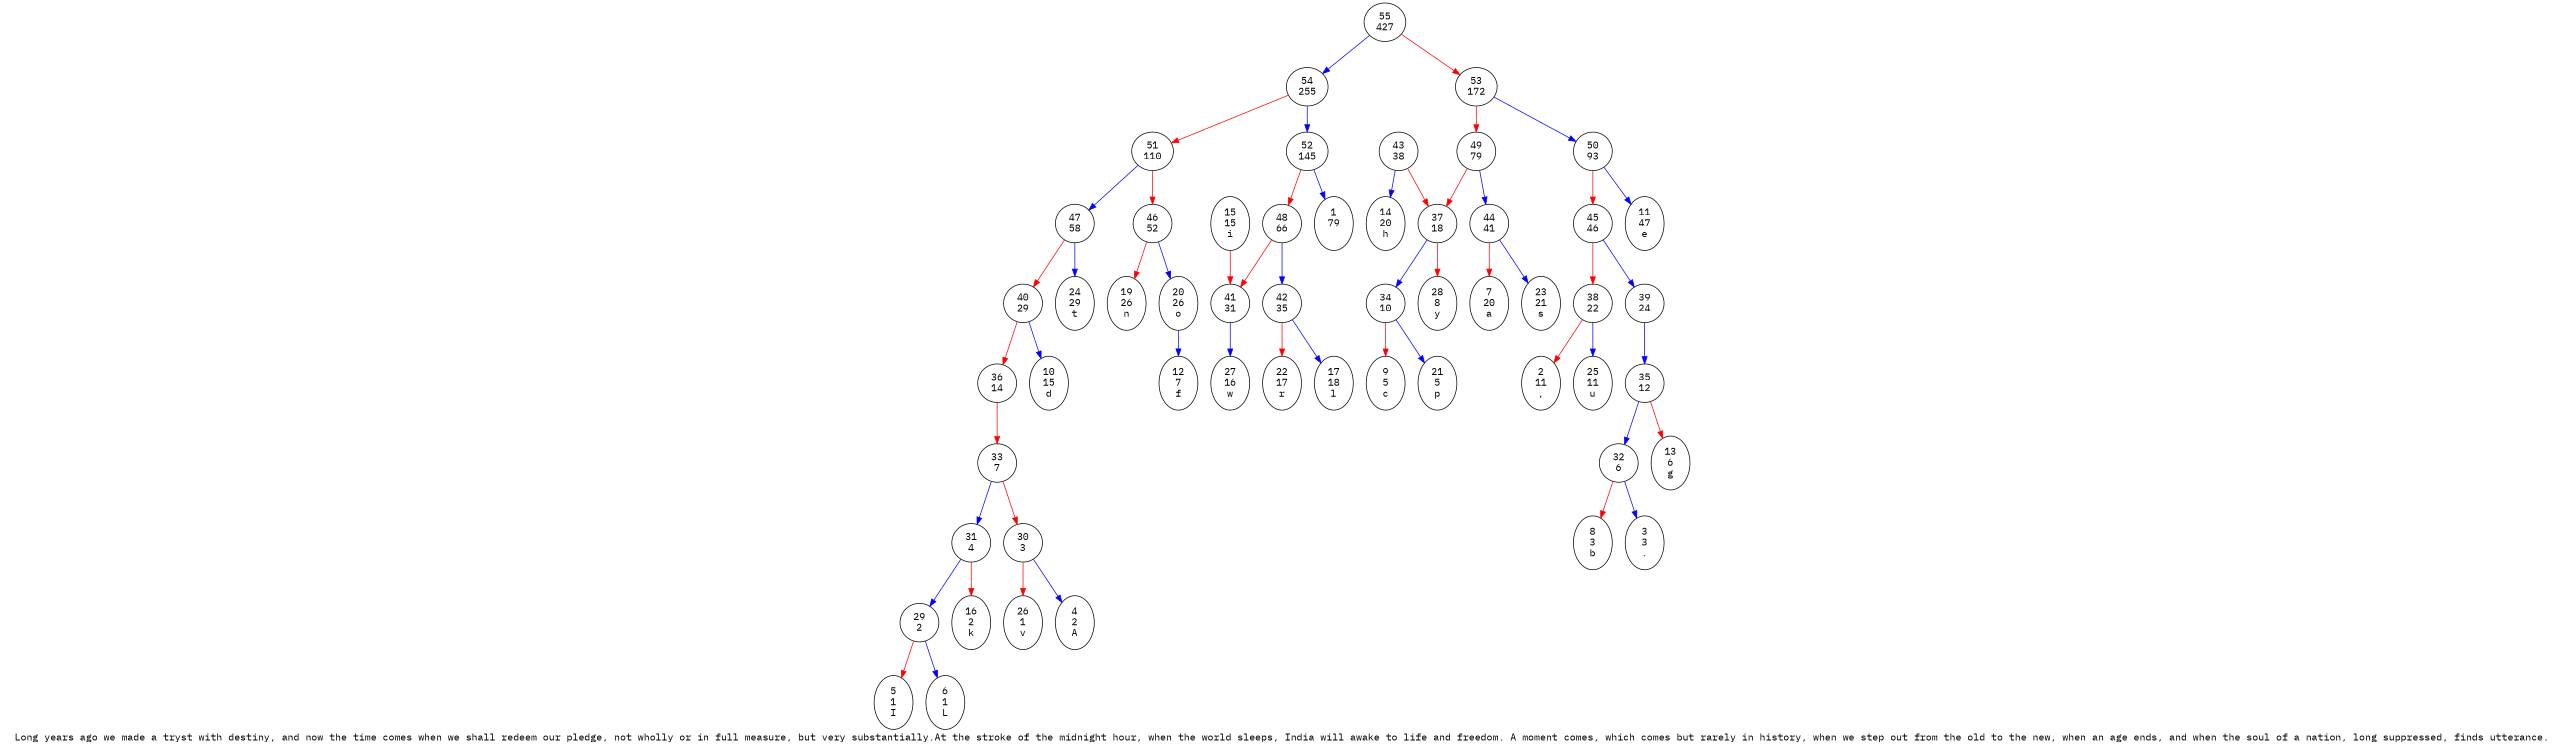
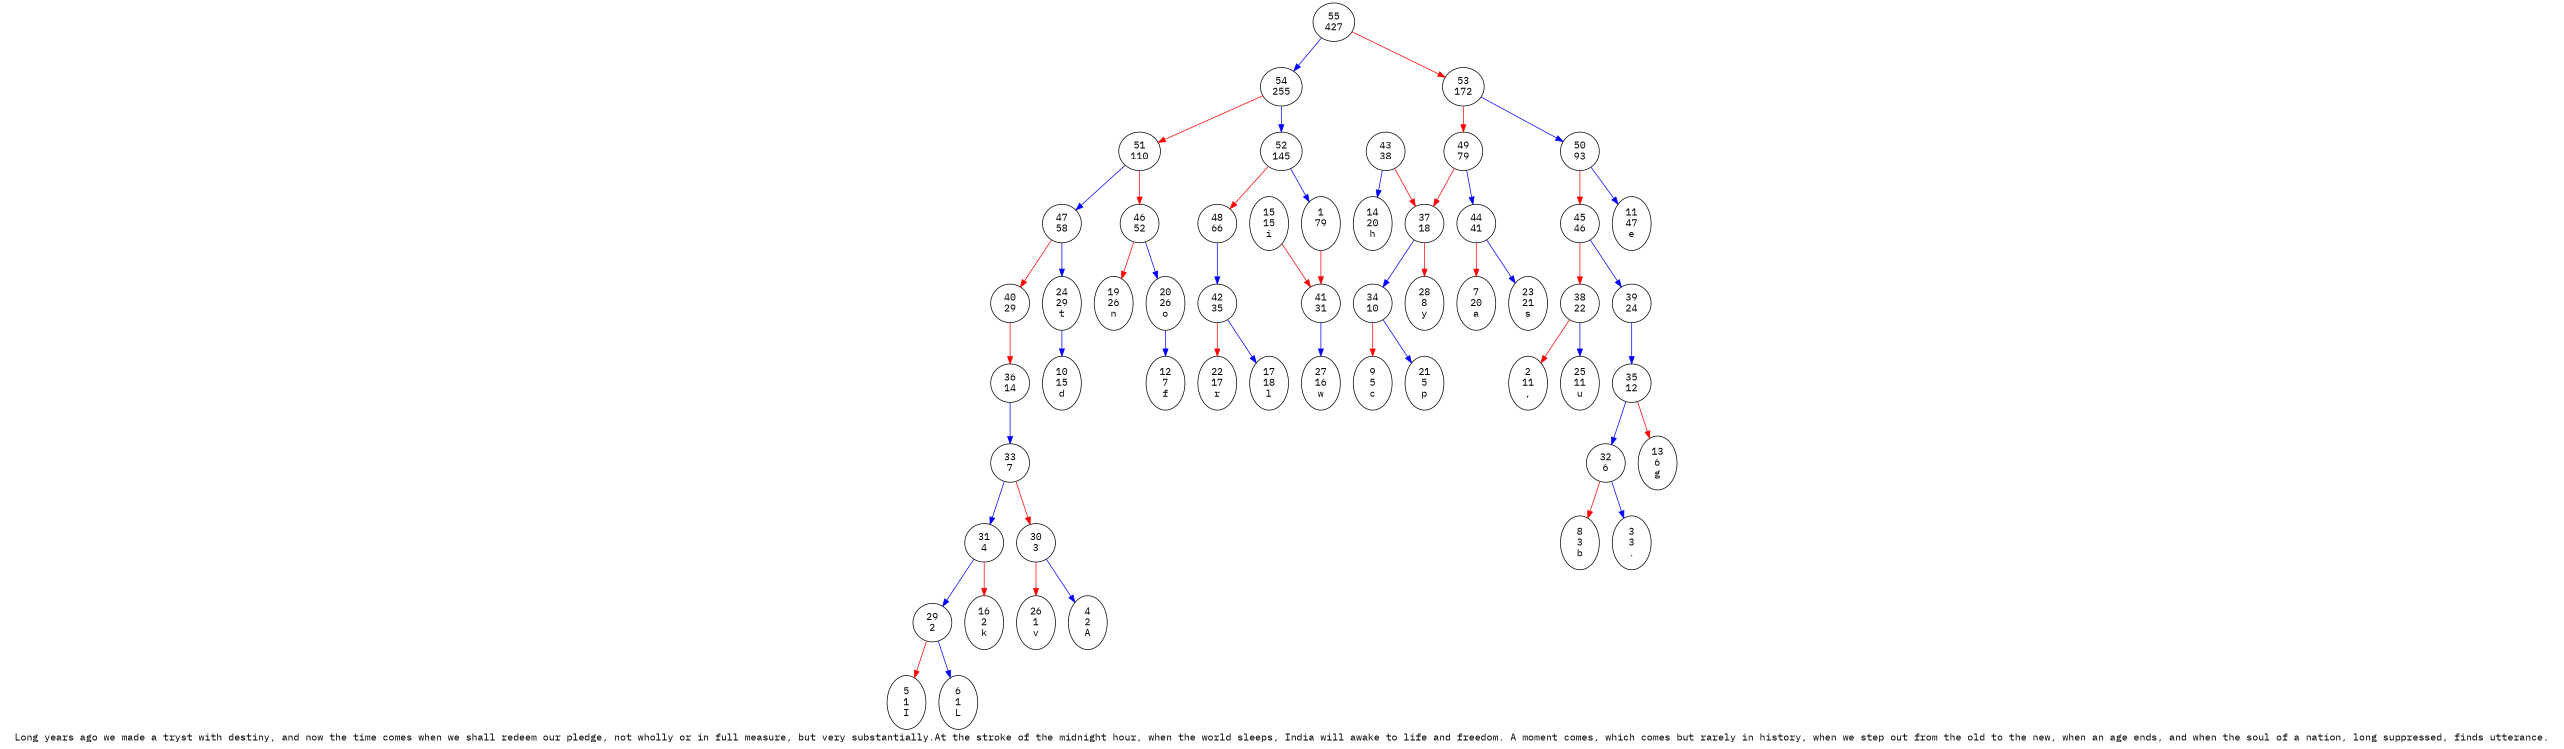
edge "48 66" -> "41 31": now "1 79" -> "41 31"
edge "40 29" -> "10 15 d": now "24 29 t" -> "10 15 d"
edge "36 14" -> "33 7": color red -> blue
